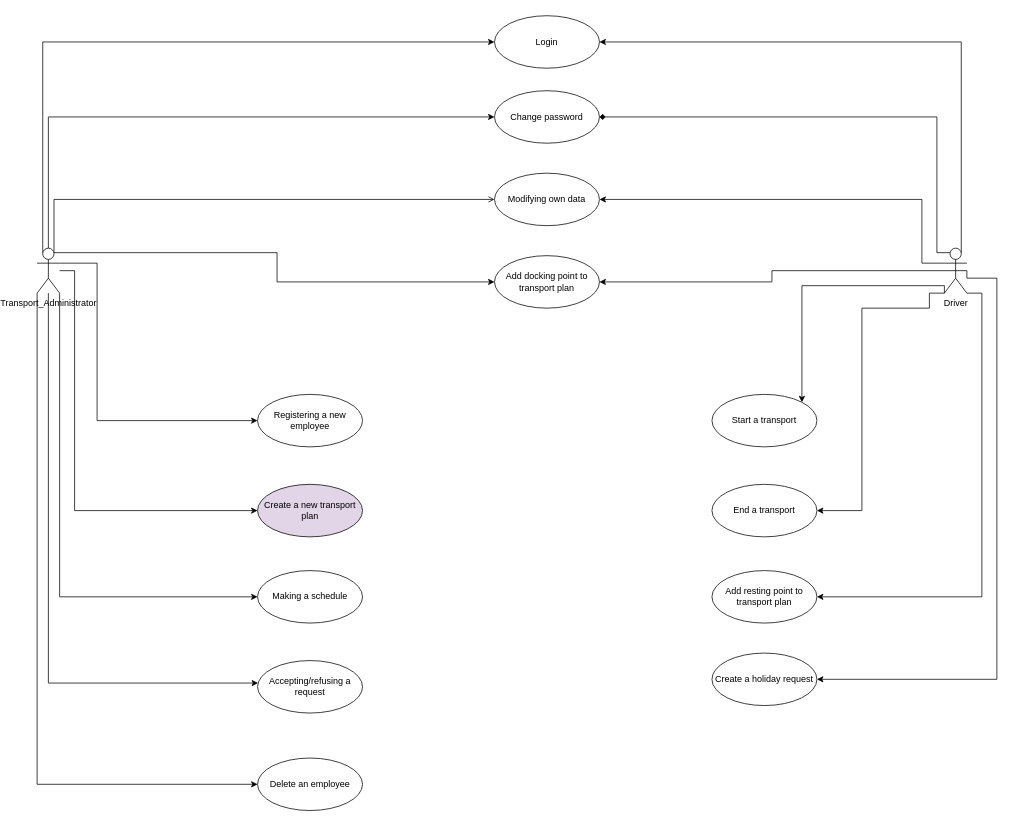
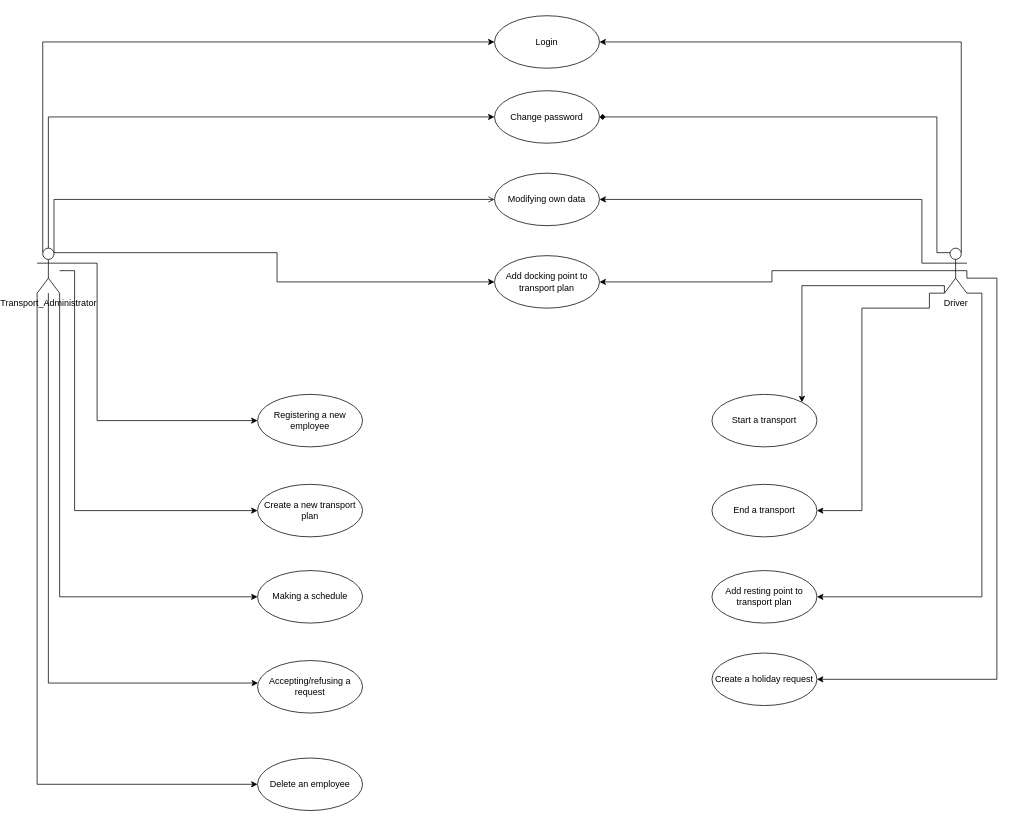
node "Create a new transport plan": fillcolor #e1d5e7 -> #ffffff
